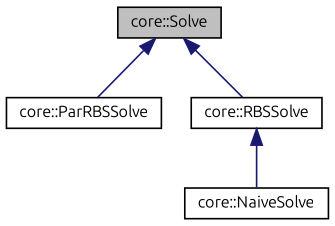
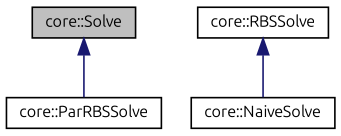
edge "core::RBSSolve" -> "core::Solve": removed
